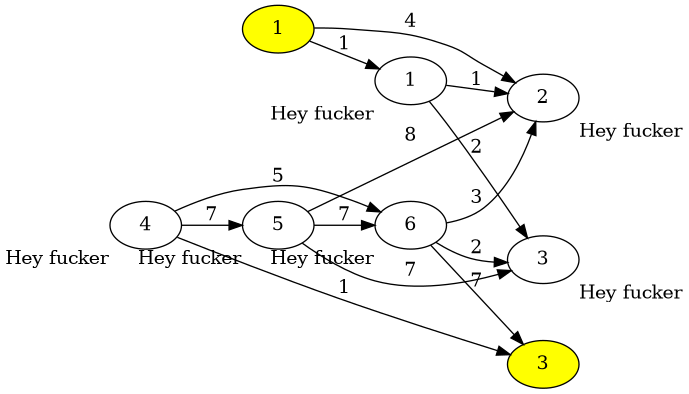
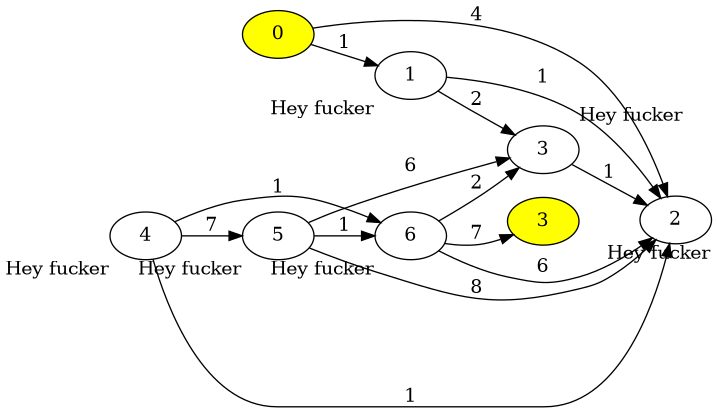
node "1": label "1" -> "0"
edge "4 Hey fucker" -> "6 Hey fucker": label "5" -> "1"
edge "3 Hey fucker" -> "2 Hey fucker": added, label "1"
edge "6 Hey fucker" -> "2 Hey fucker": label "3" -> "6"
edge "5 Hey fucker" -> "6 Hey fucker": label "7" -> "1"
edge "5 Hey fucker" -> "3 Hey fucker": label "7" -> "6"
edge "4 Hey fucker" -> "3": now "4 Hey fucker" -> "2 Hey fucker"
